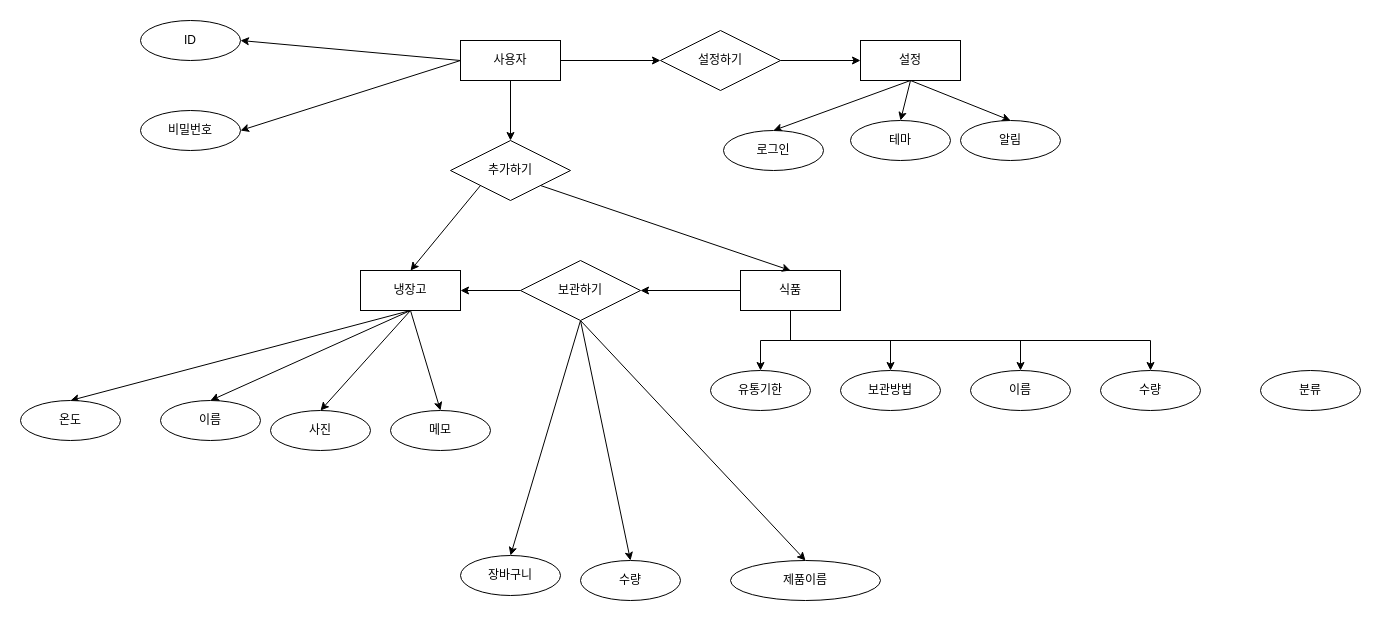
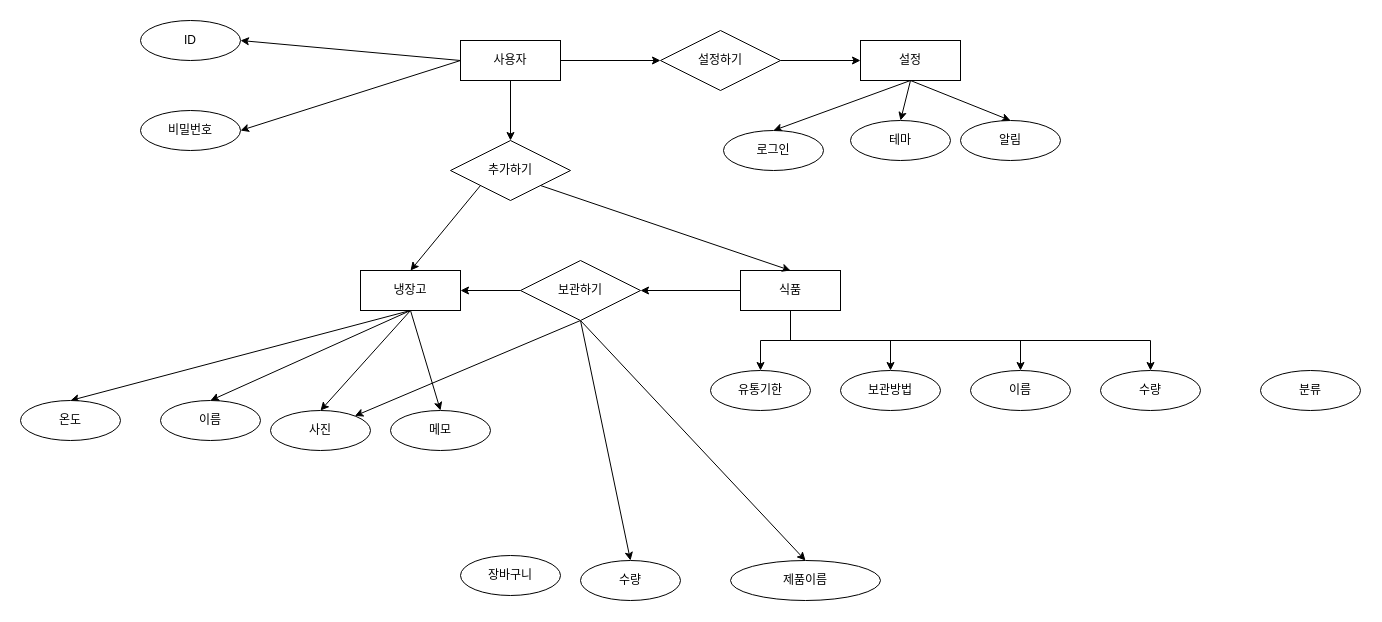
edge "보관하기" -> "장바구니": now "보관하기" -> "사진"
